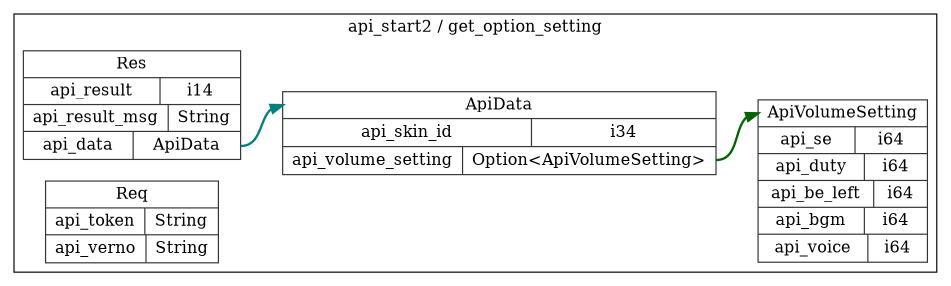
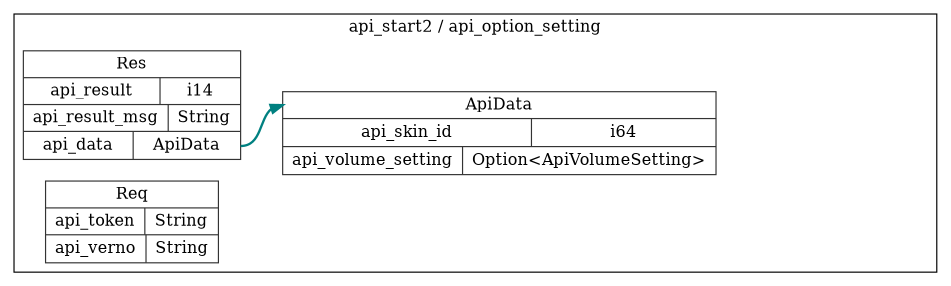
cluster "api_start2 / get_option_setting": label "api_start2 / get_option_setting" -> "api_start2 / api_option_setting"
node "ApiData": text "i34" -> "i64"
node "ApiVolumeSetting": removed
